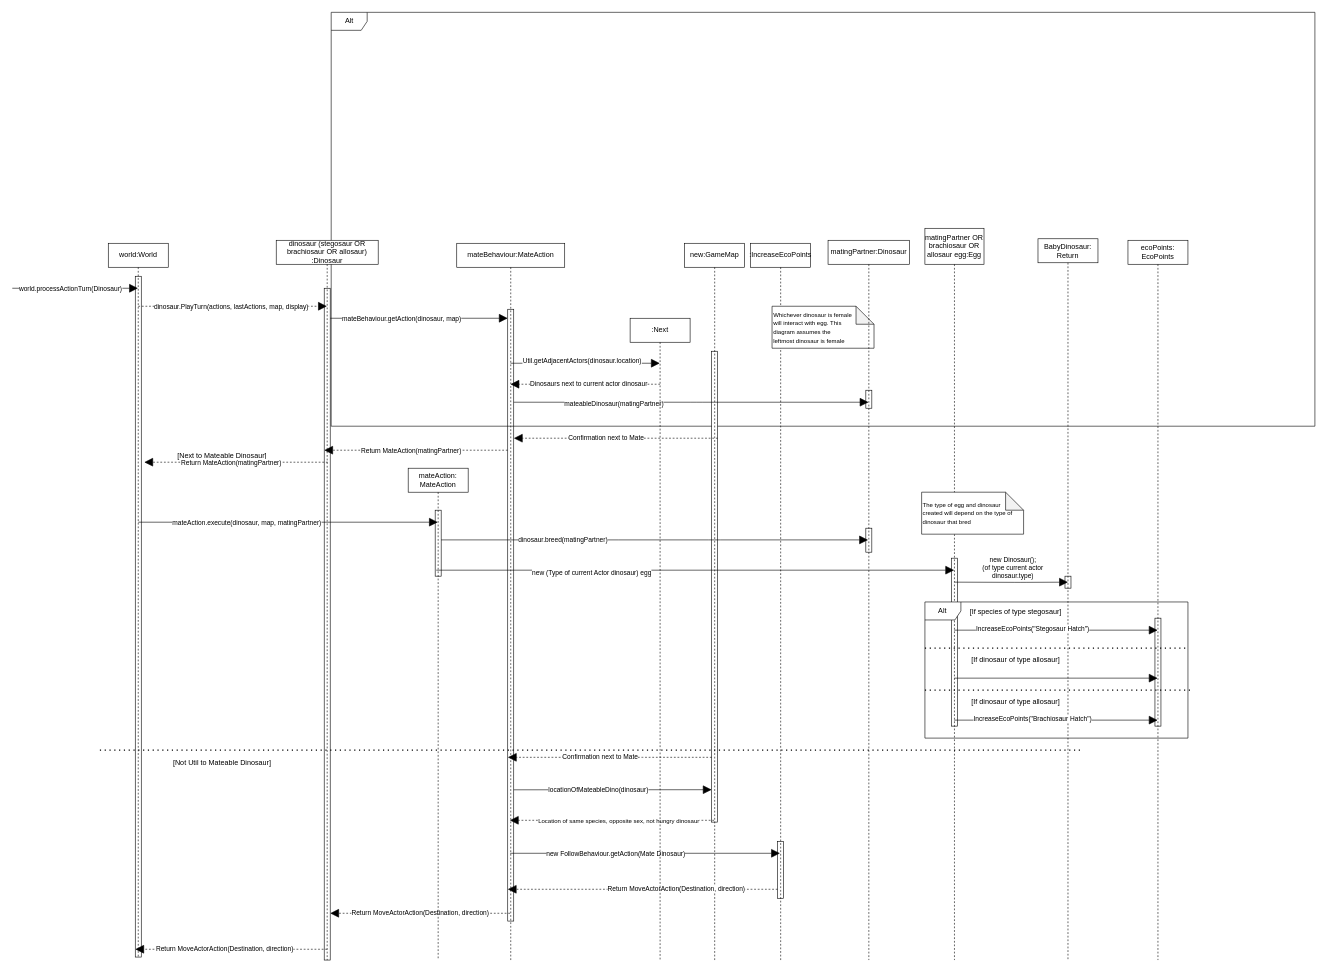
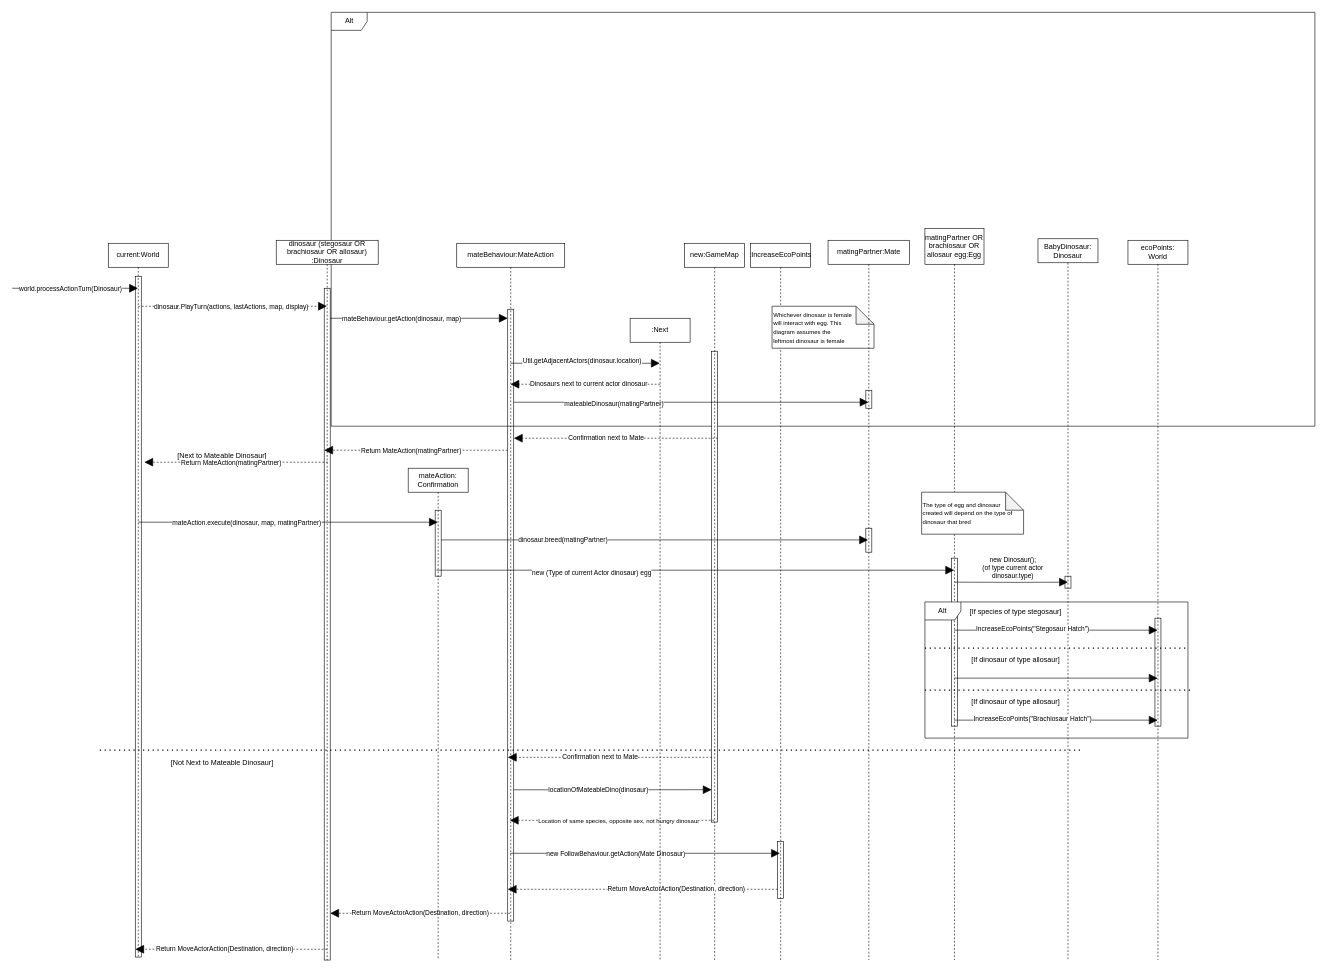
node "BabyDinosaur: Return": label "BabyDinosaur: Return" -> "BabyDinosaur: Dinosaur"
node "matingPartner:Dinosaur": label "matingPartner:Dinosaur" -> "matingPartner:Mate"
node "ecoPoints: EcoPoints": label "ecoPoints: EcoPoints" -> "ecoPoints: World"
node "world:World": label "world:World" -> "current:World"
node "mateAction: MateAction": label "mateAction: MateAction" -> "mateAction: Confirmation"
node "[Not Util to Mateable Dinosaur]": label "[Not Util to Mateable Dinosaur]" -> "[Not Next to Mateable Dinosaur]"
